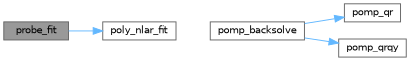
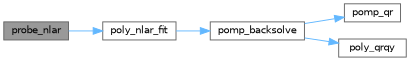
node "probe_fit": label "probe_fit" -> "probe_nlar"
edge "poly_nlar_fit" -> "pomp_backsolve": added
node "pomp_qrqy": label "pomp_qrqy" -> "poly_qrqy"
